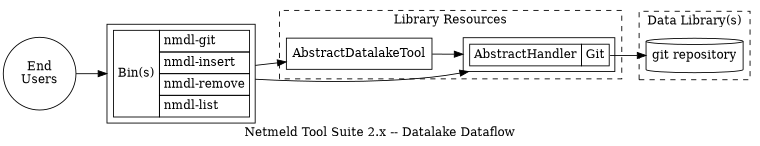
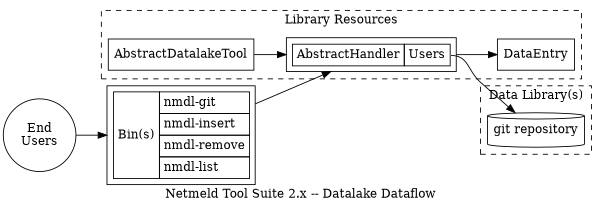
node "DataEntry": added
node "AbstractHandler": text "Git" -> "Users"
edge "Bin(s)" -> "AbstractDatalakeTool": removed
